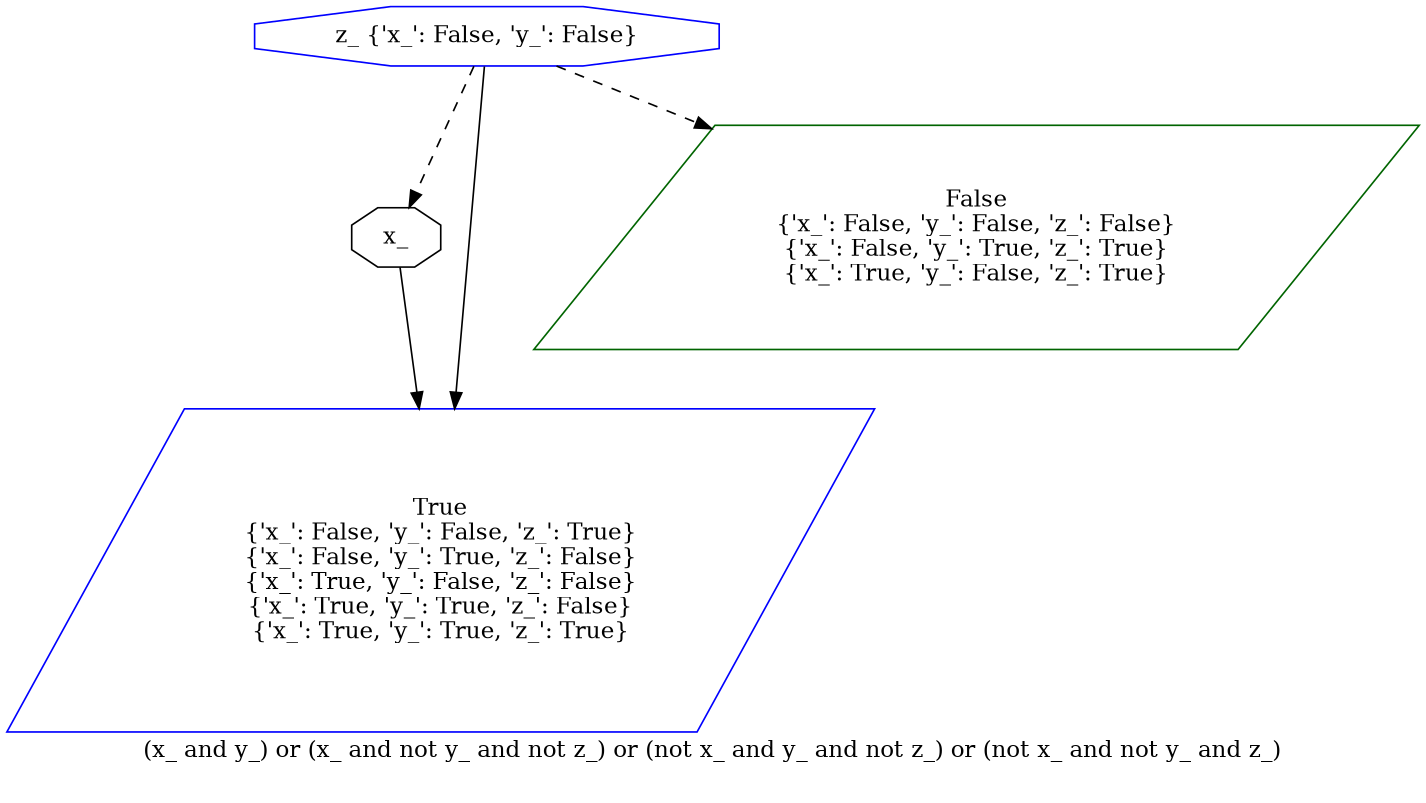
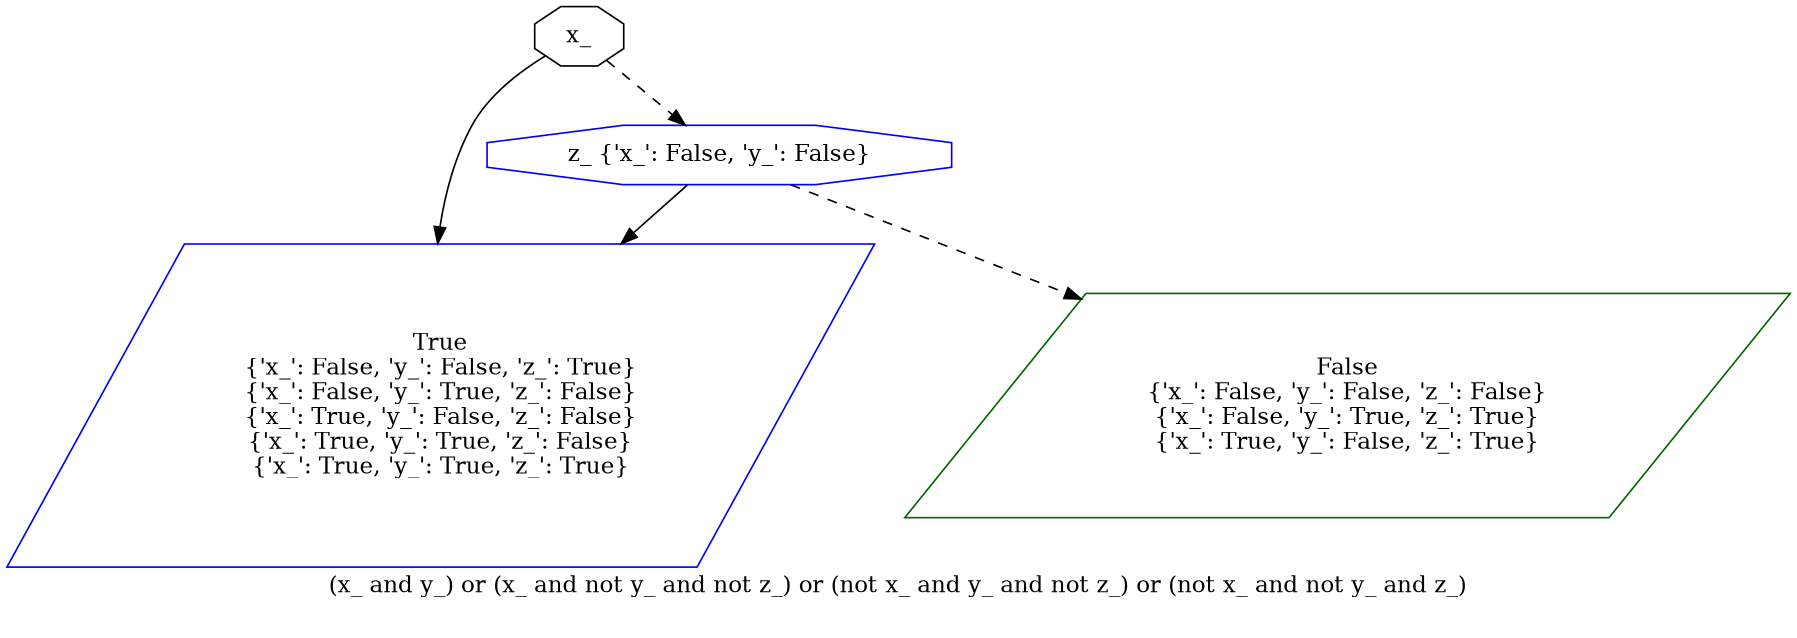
edge "z_ {'x_': False, 'y_': False}" -> "x_": reversed
